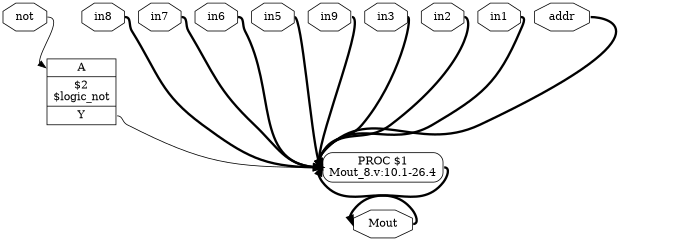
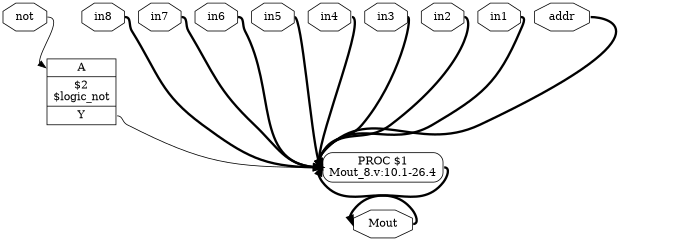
node "in9": label "in9" -> "in4"
